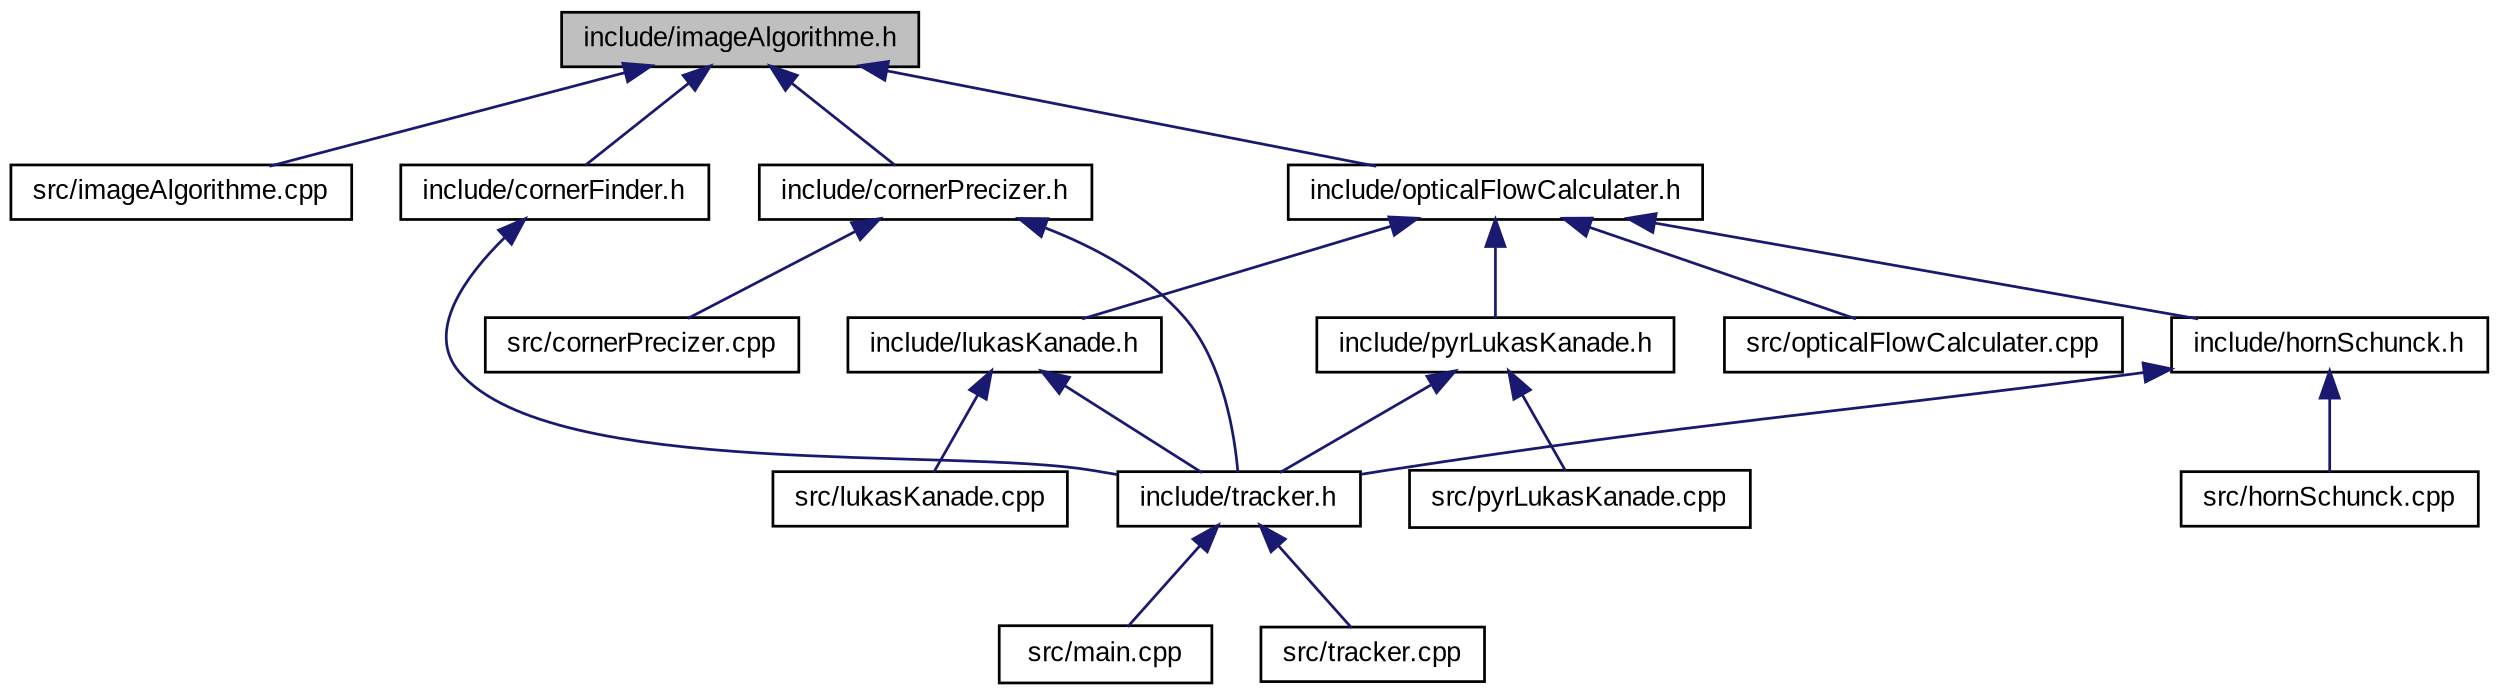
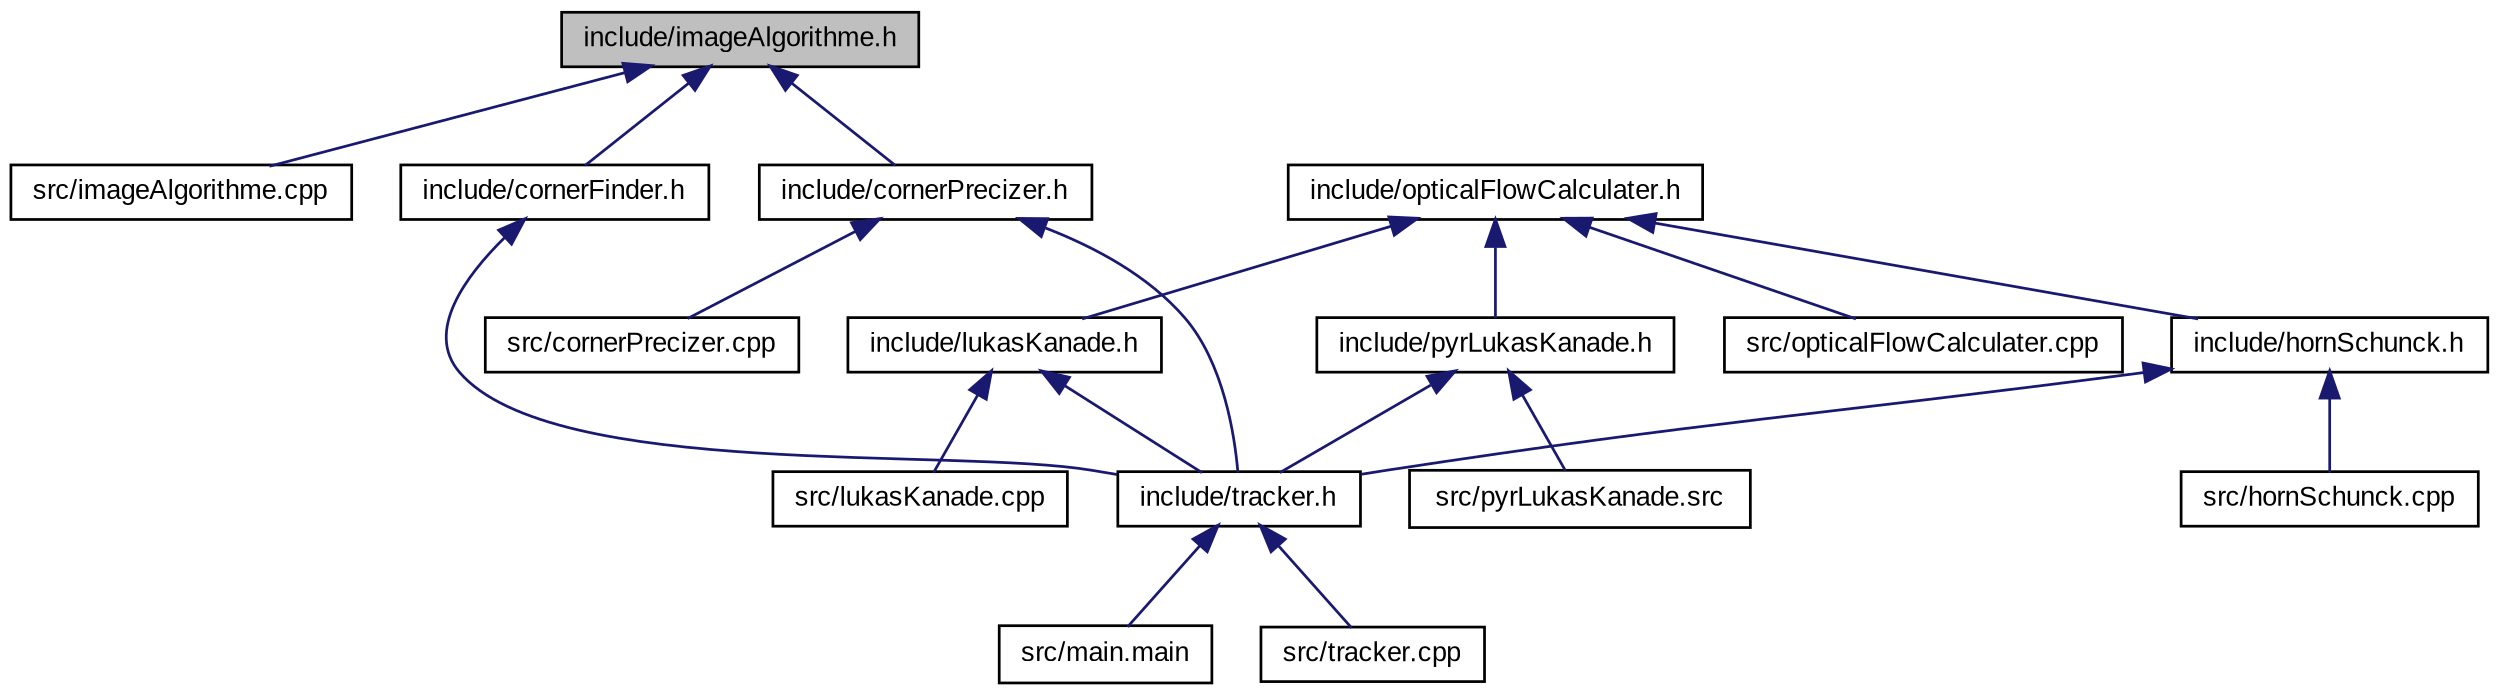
edge "include/opticalFlowCalculater.h" -> "include/imageAlgorithme.h": removed
node "src/pyrLukasKanade.cpp": label "src/pyrLukasKanade.cpp" -> "src/pyrLukasKanade.src"
node "src/main.cpp": label "src/main.cpp" -> "src/main.main"
